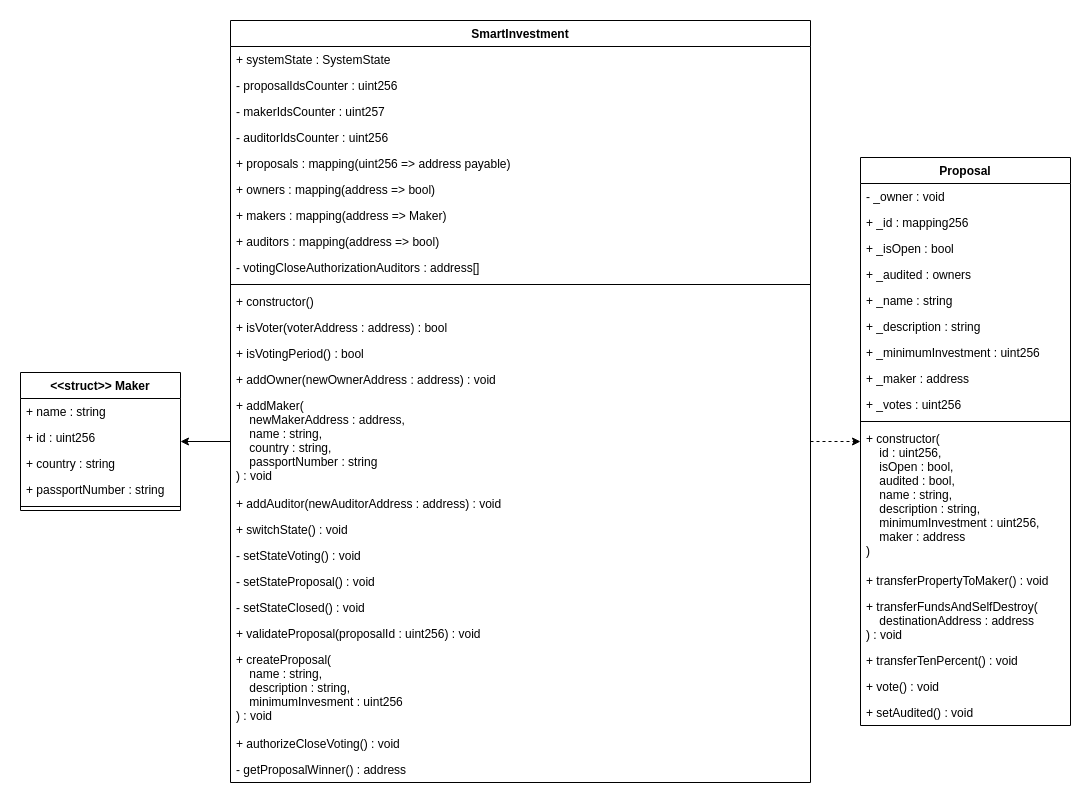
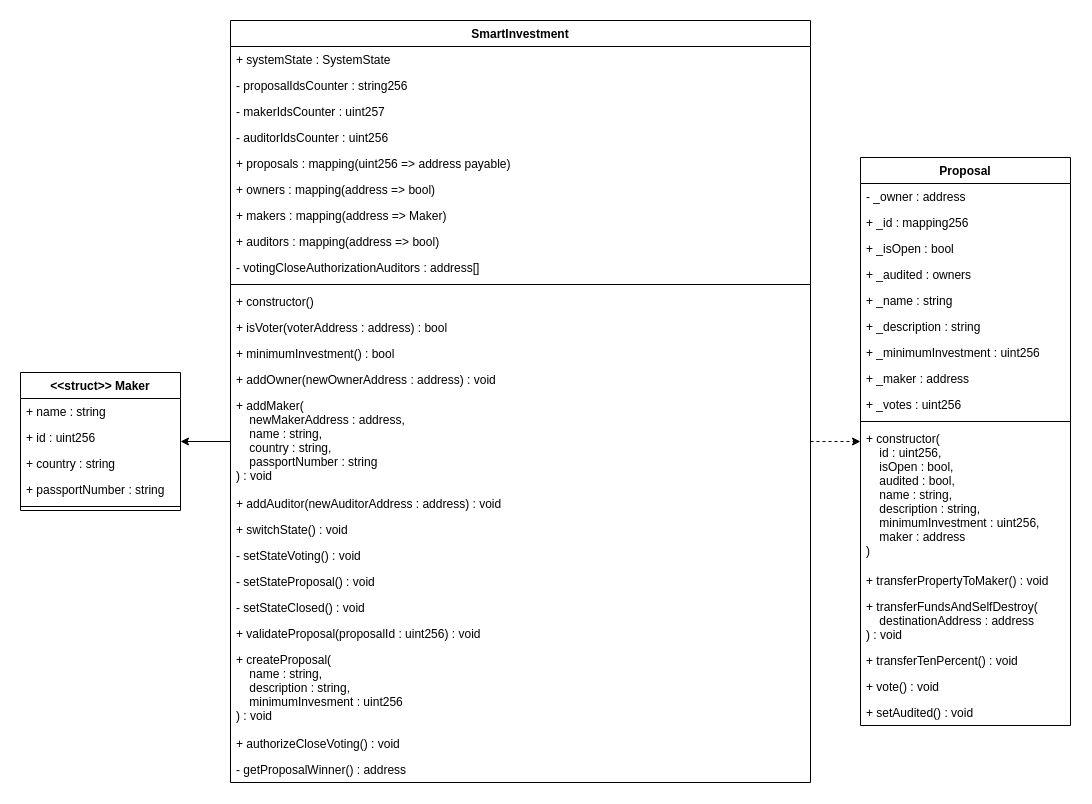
node "- proposalIdsCounter : uint256": label "- proposalIdsCounter : uint256" -> "- proposalIdsCounter : string256"
node "- _owner : void": label "- _owner : void" -> "- _owner : address"
node "+ isVotingPeriod() : bool": label "+ isVotingPeriod() : bool" -> "+ minimumInvestment() : bool"
